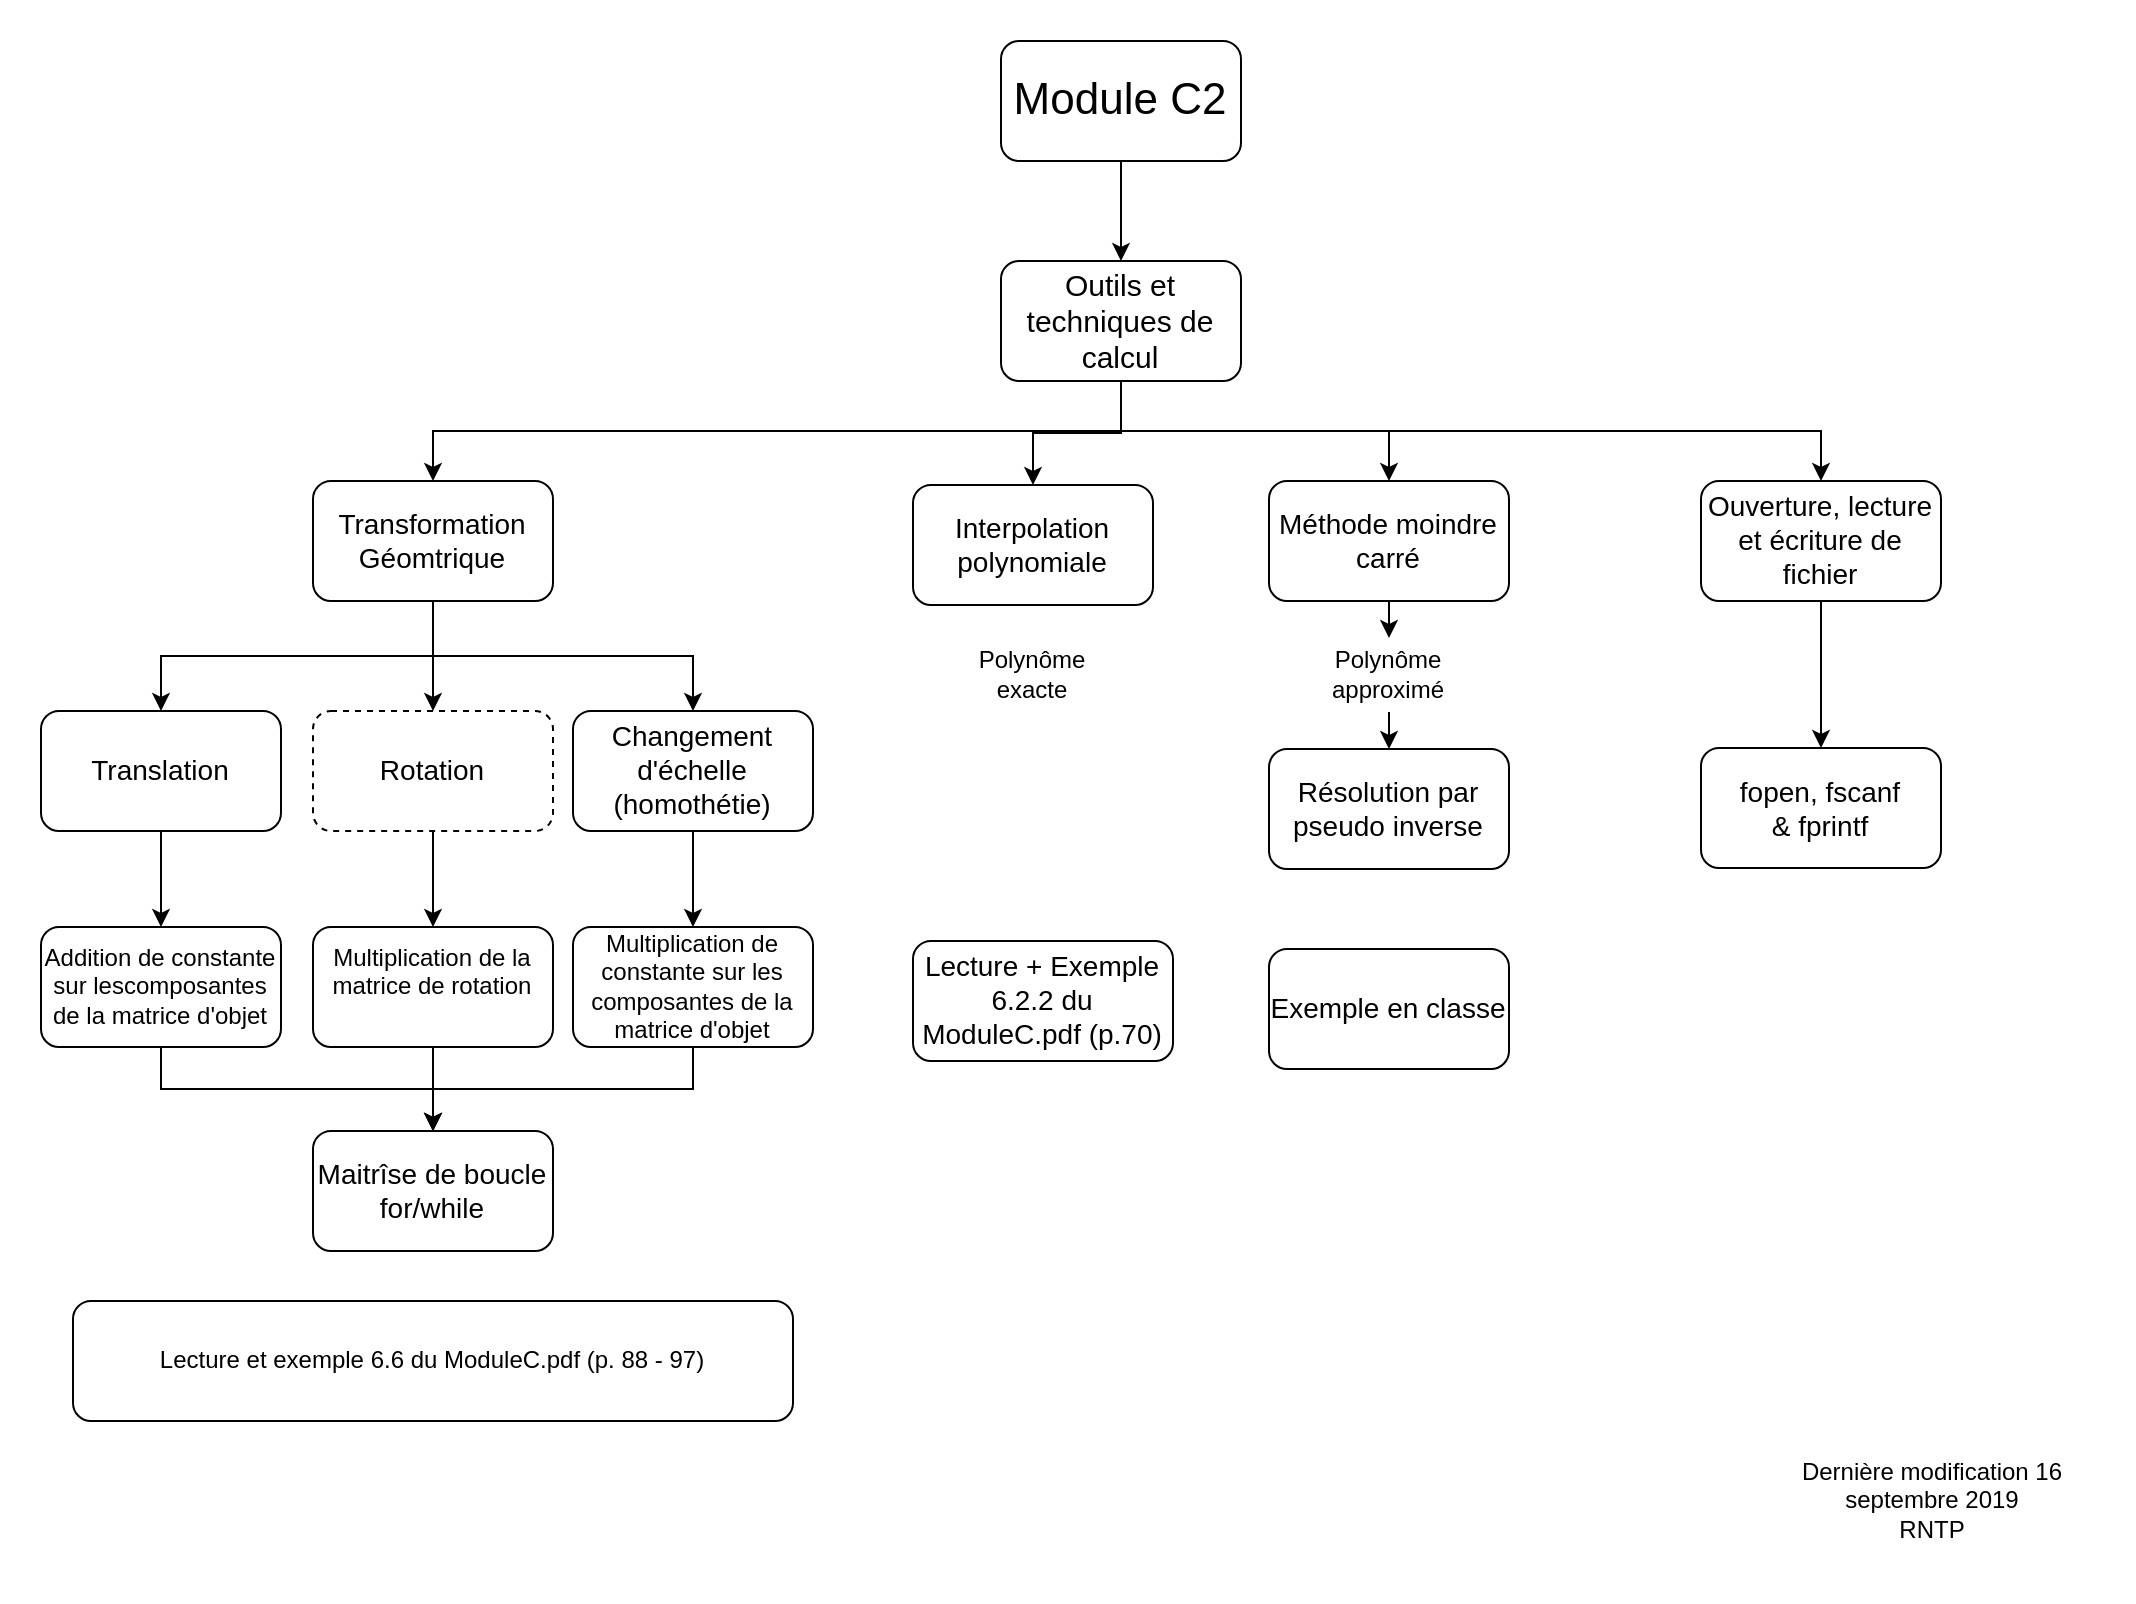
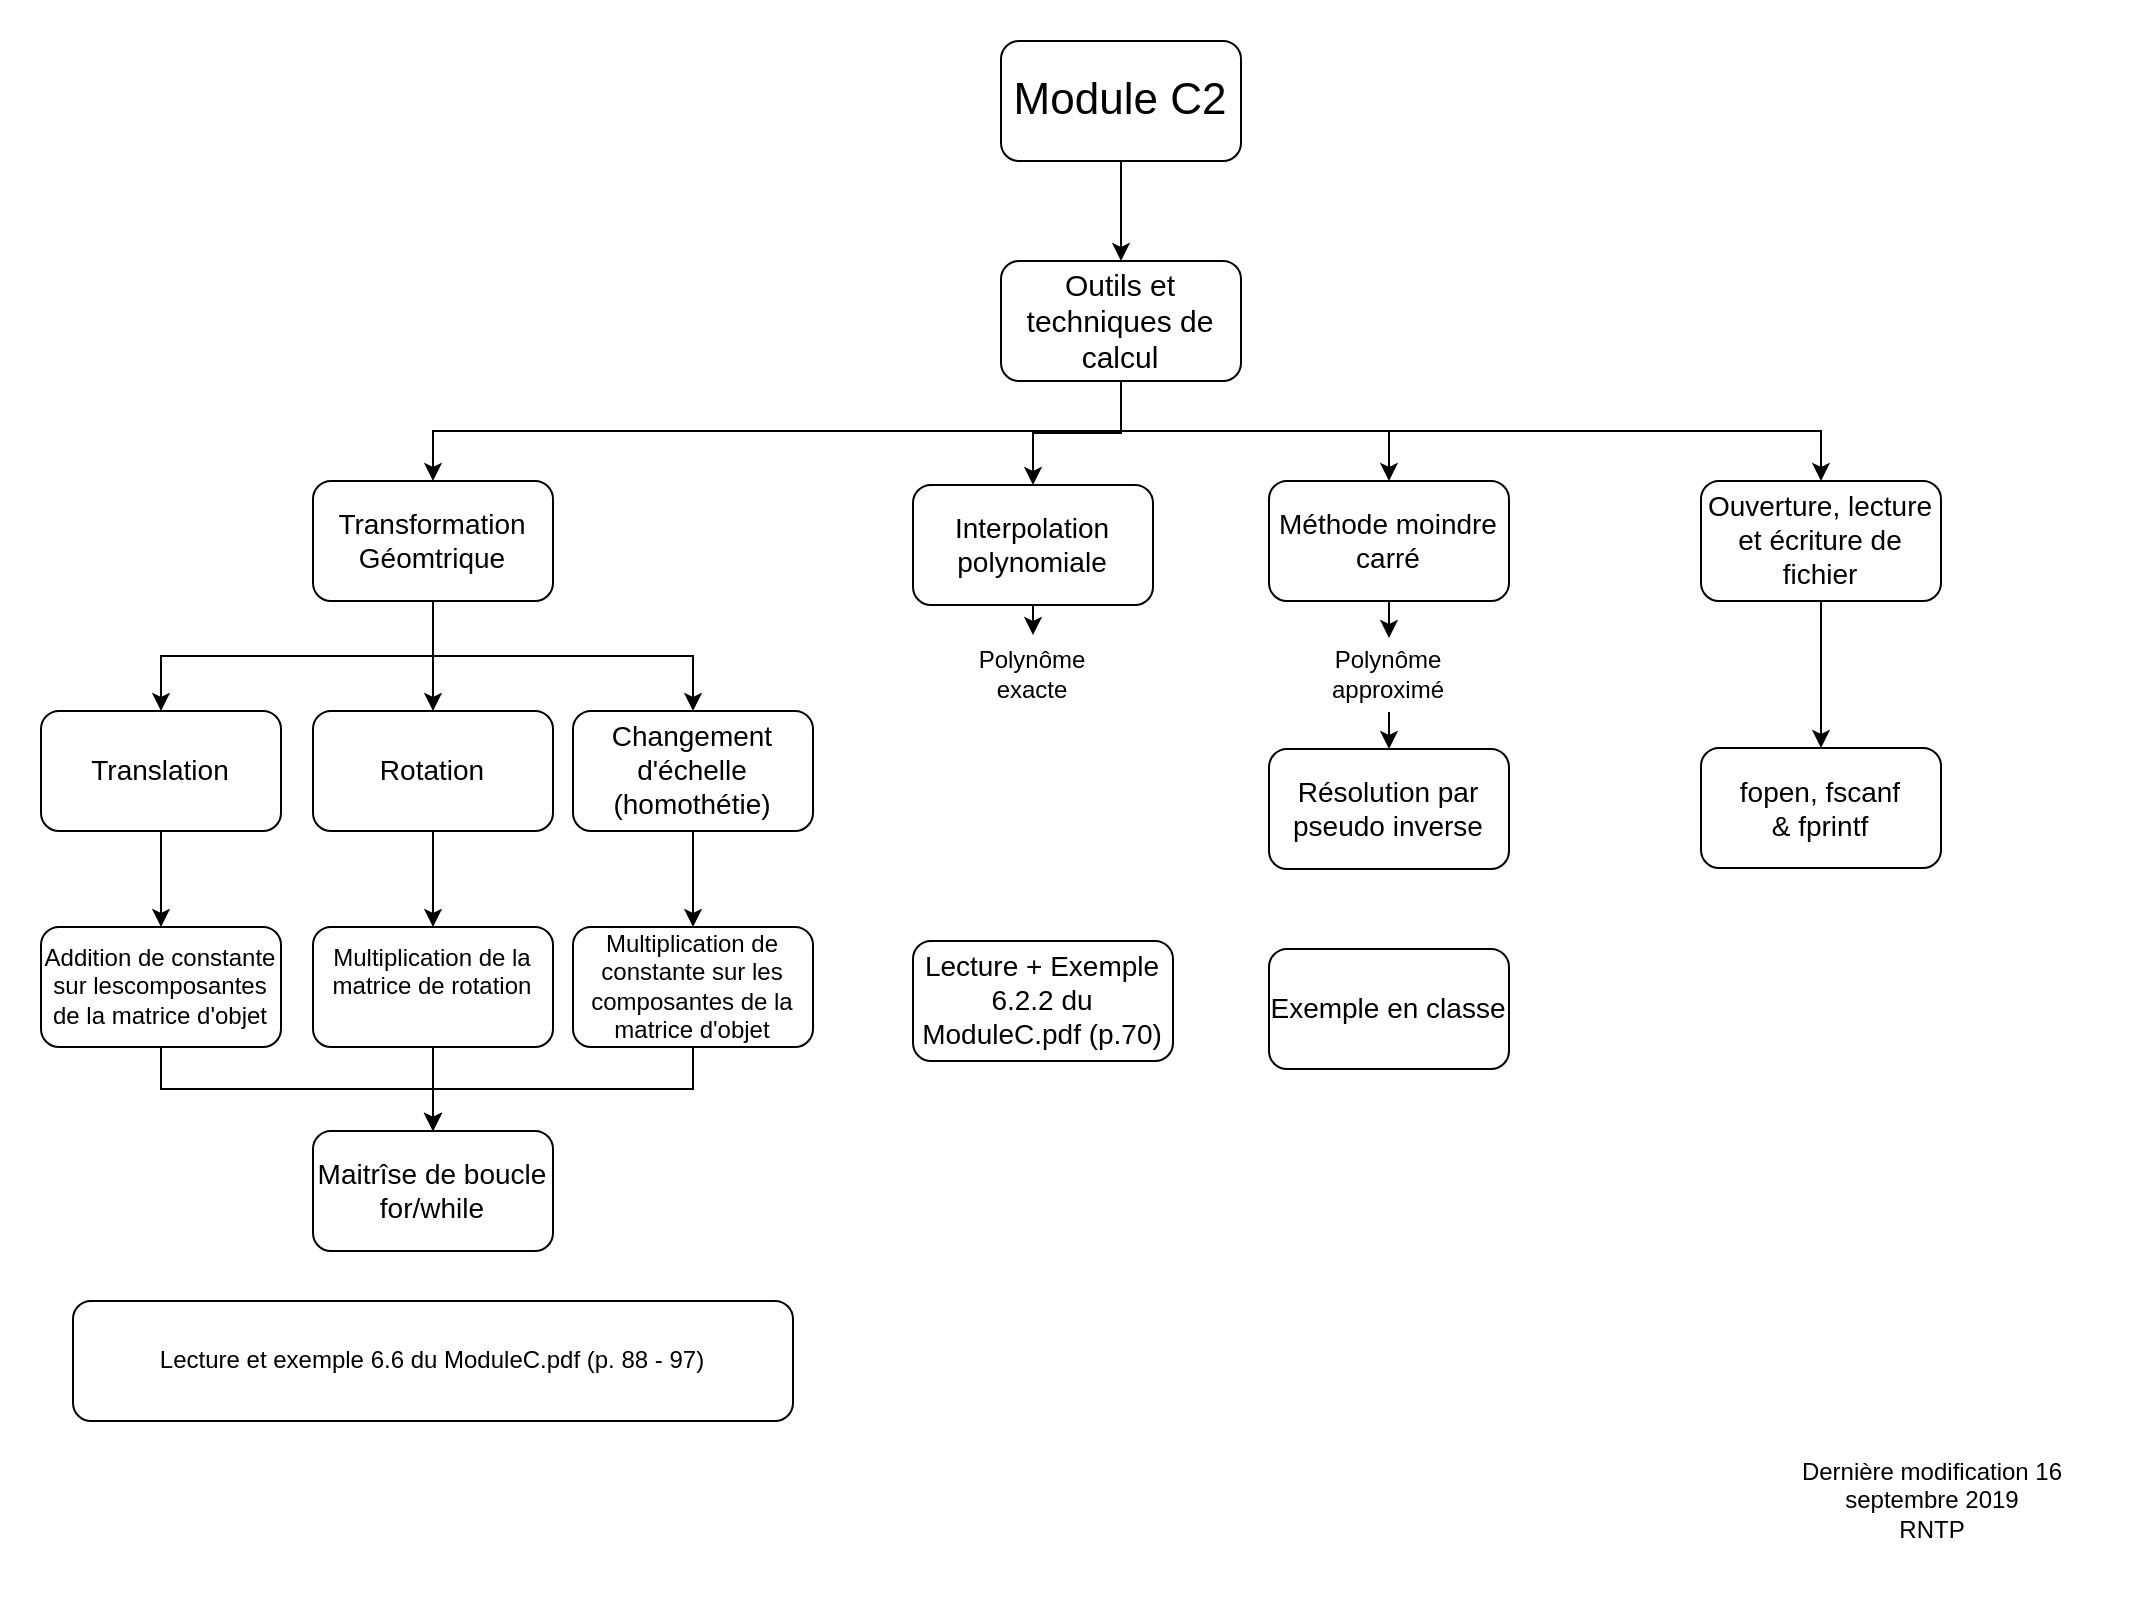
edge "Interpolation polynomiale" -> "Polynôme exacte": added
node "Rotation": style dashed -> solid
